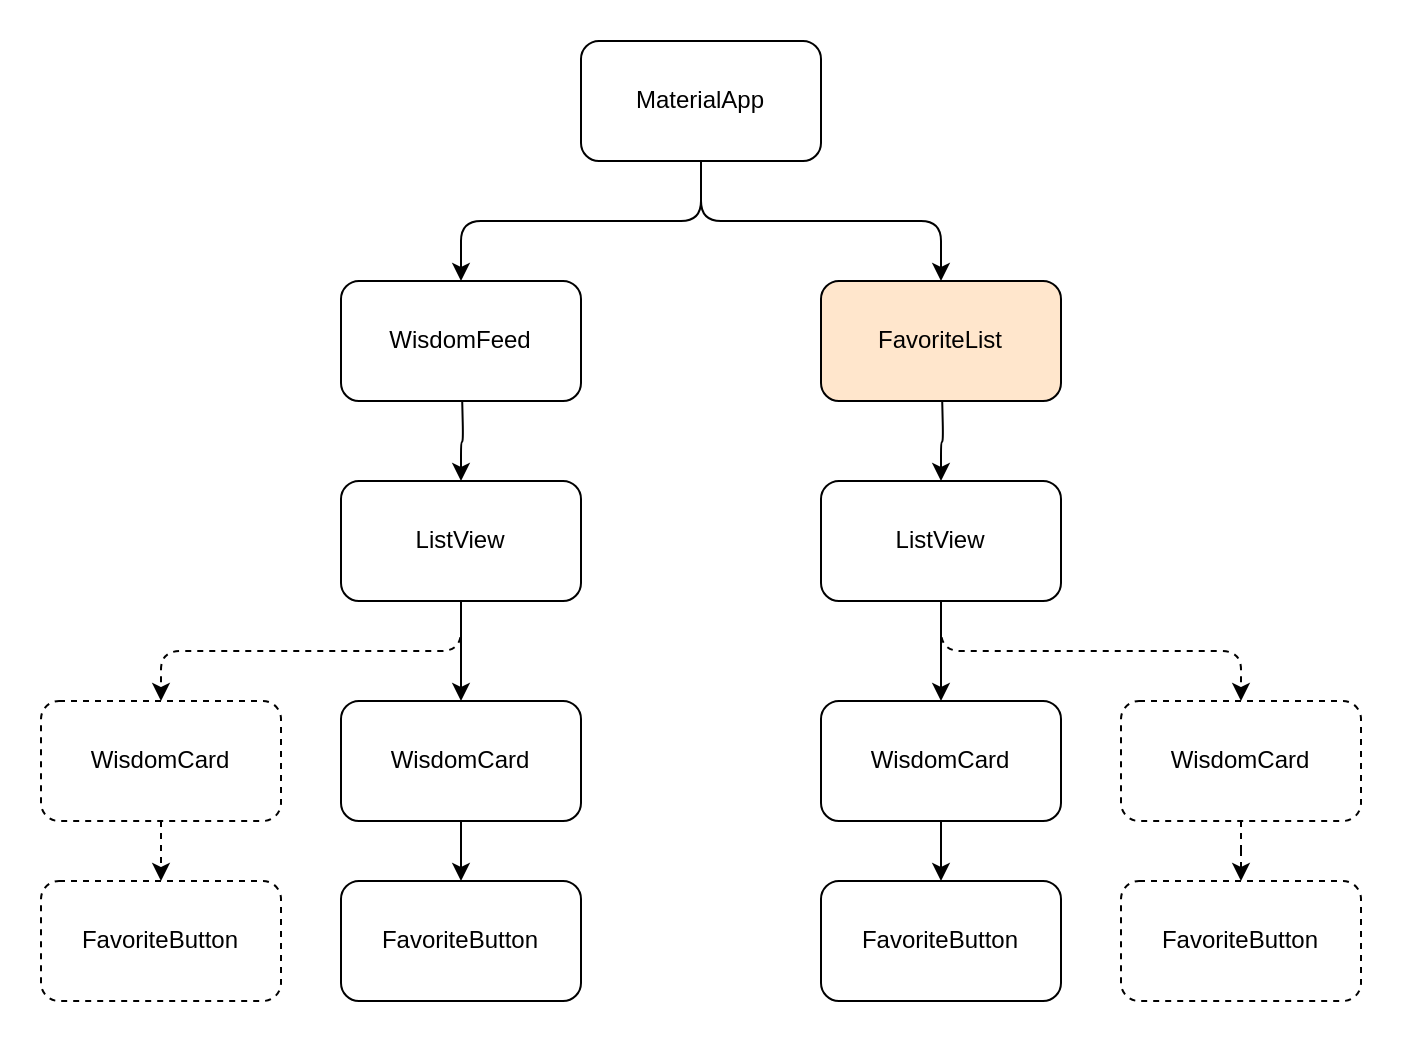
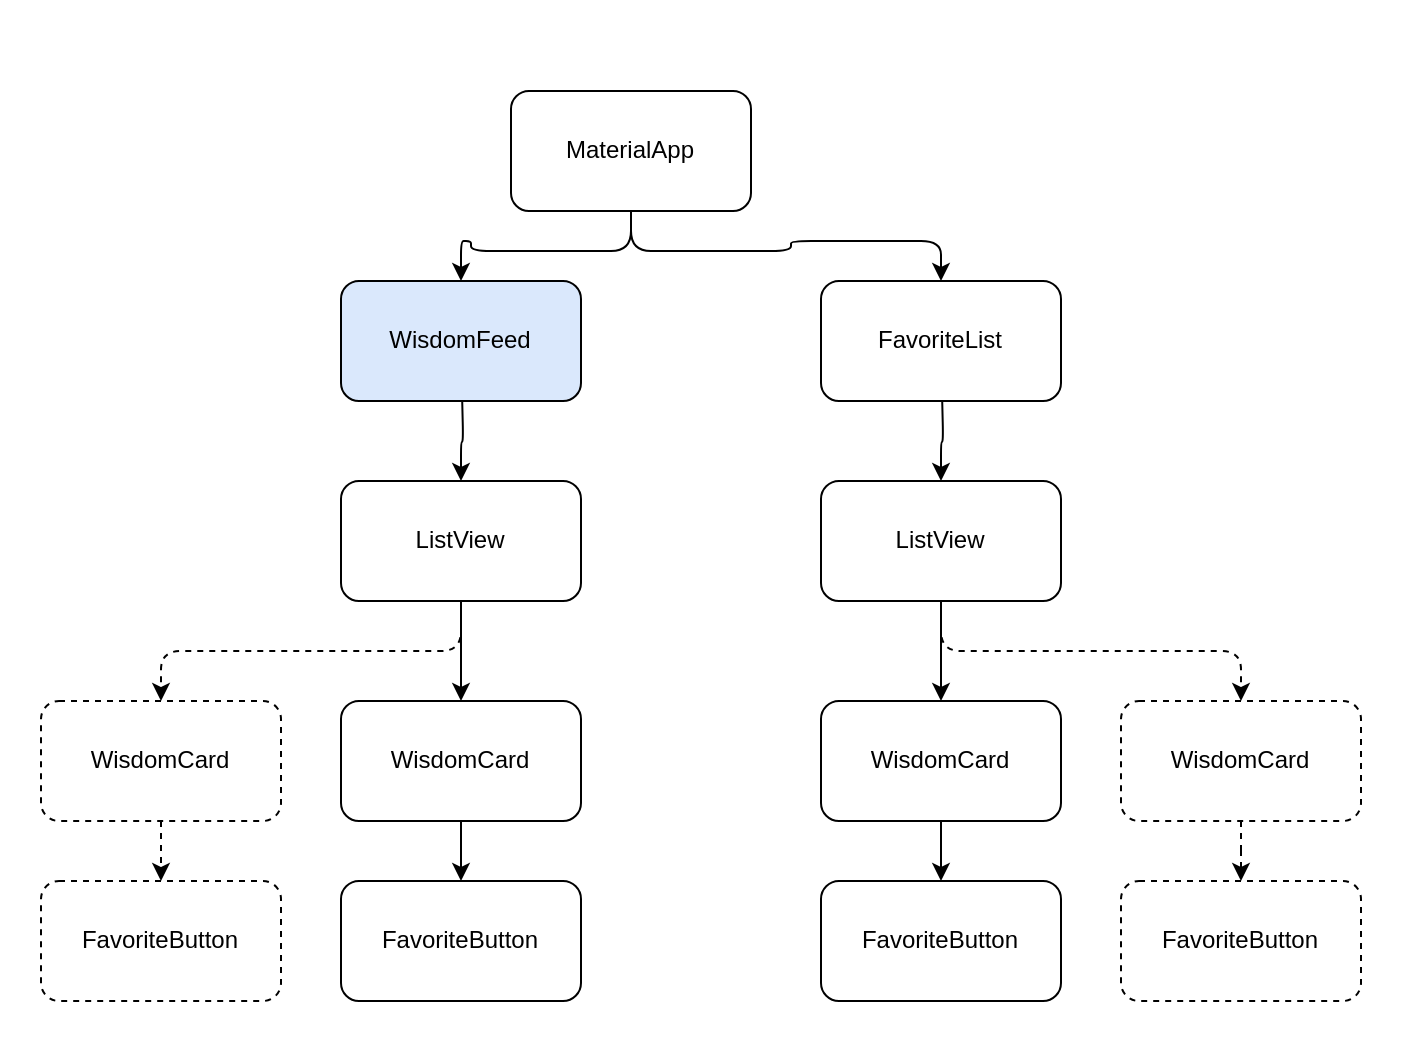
node "MaterialApp": moved (701, 101) -> (631, 151)
node "WisdomFeed": fillcolor #ffffff -> #dae8fc
node "FavoriteList": fillcolor #ffe6cc -> #ffffff
